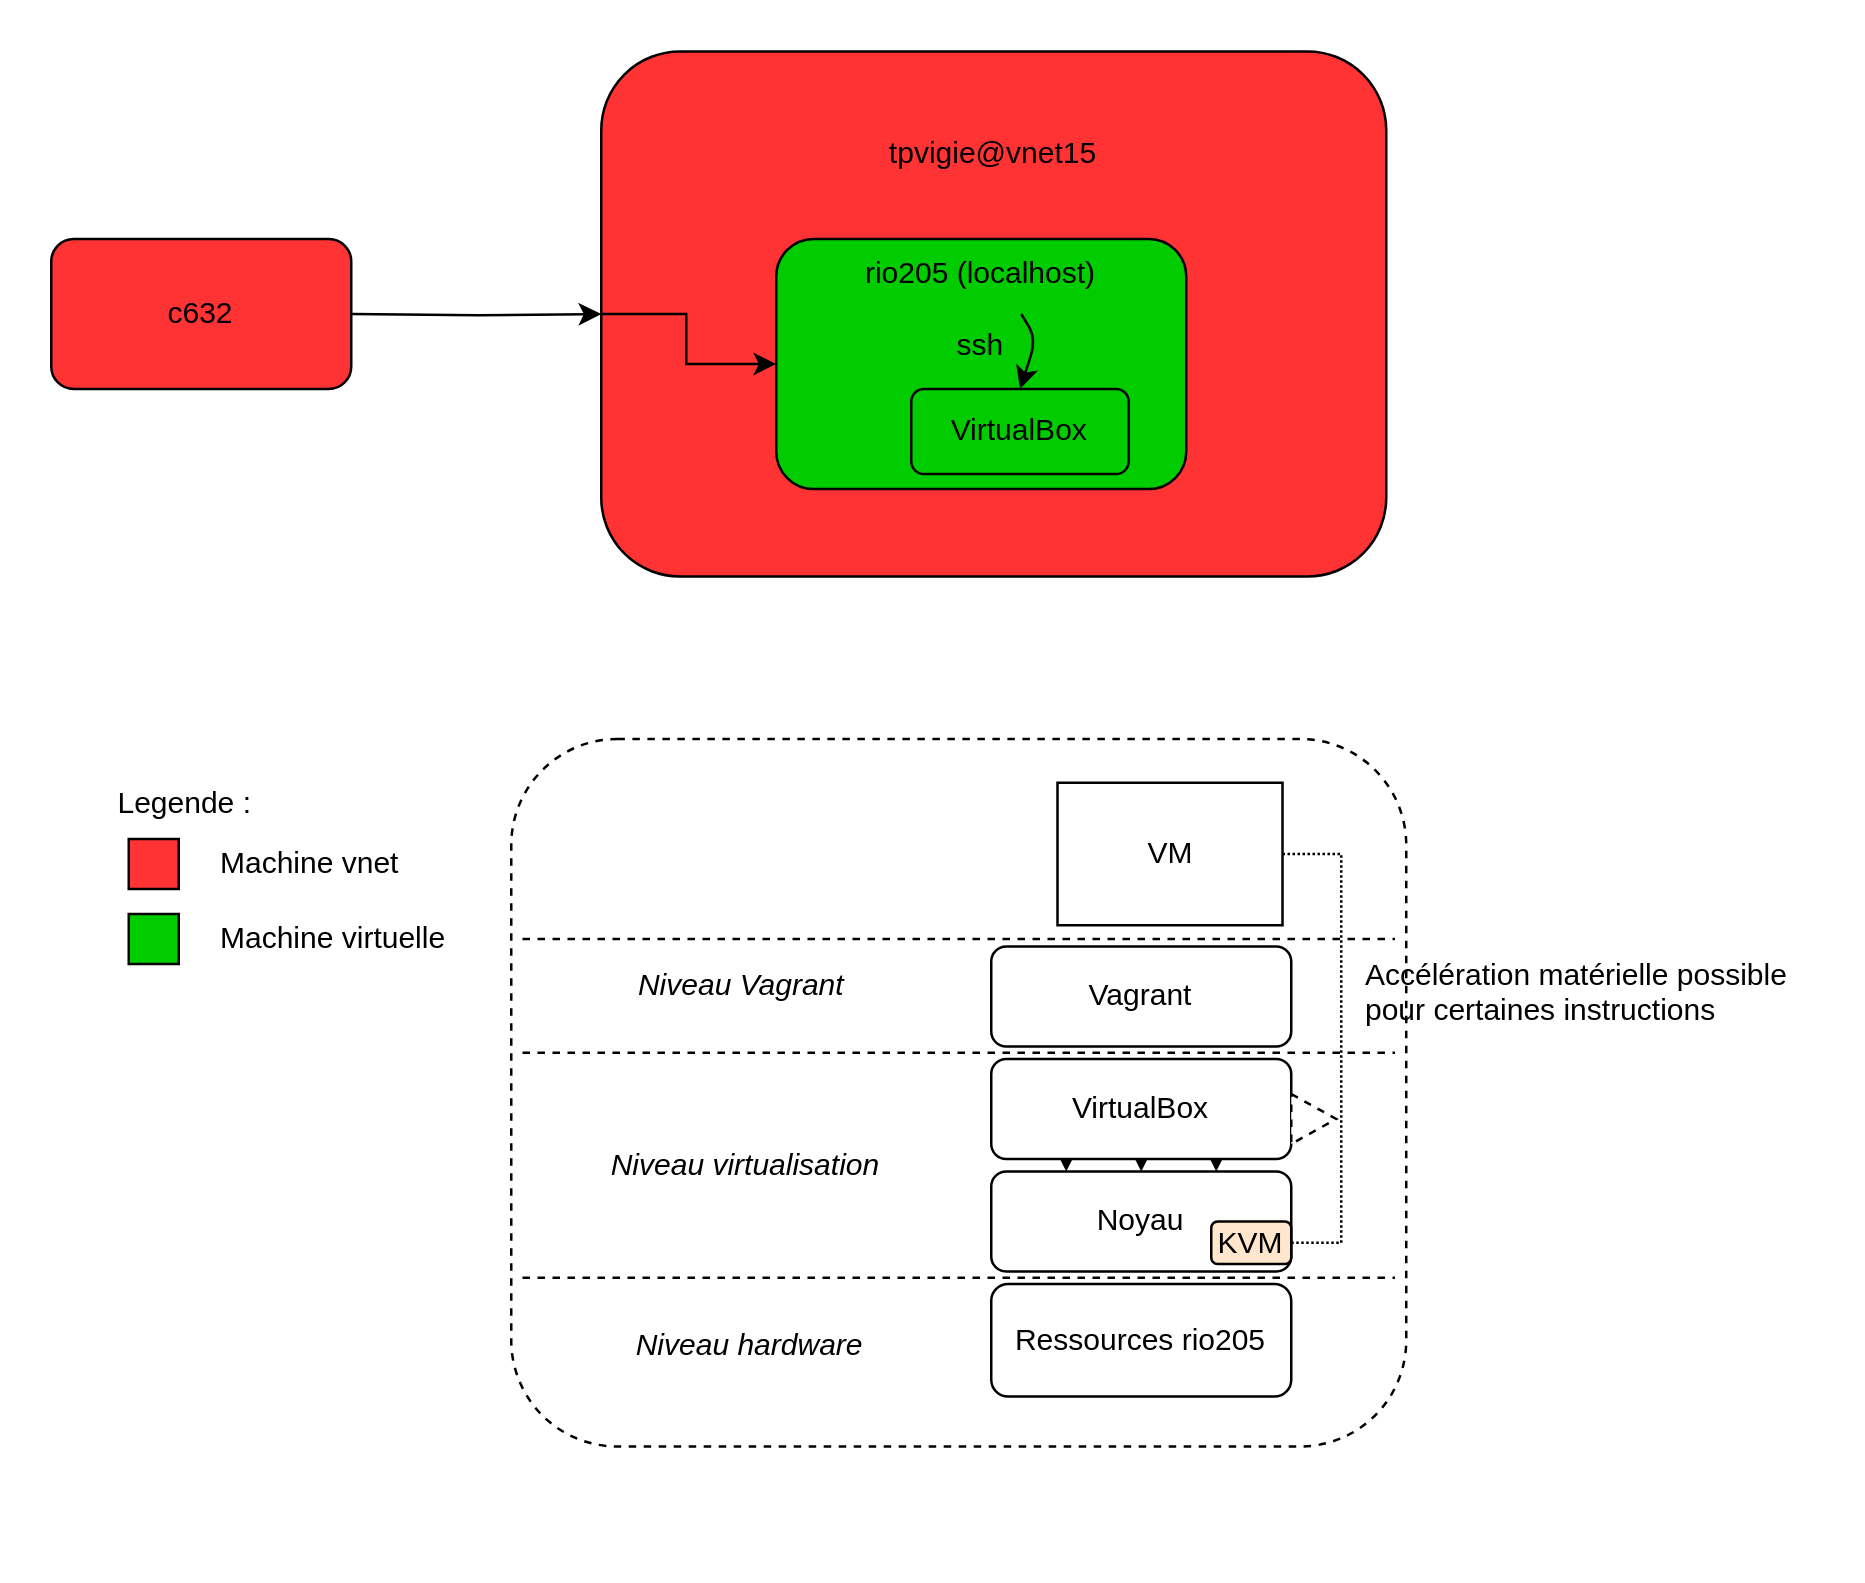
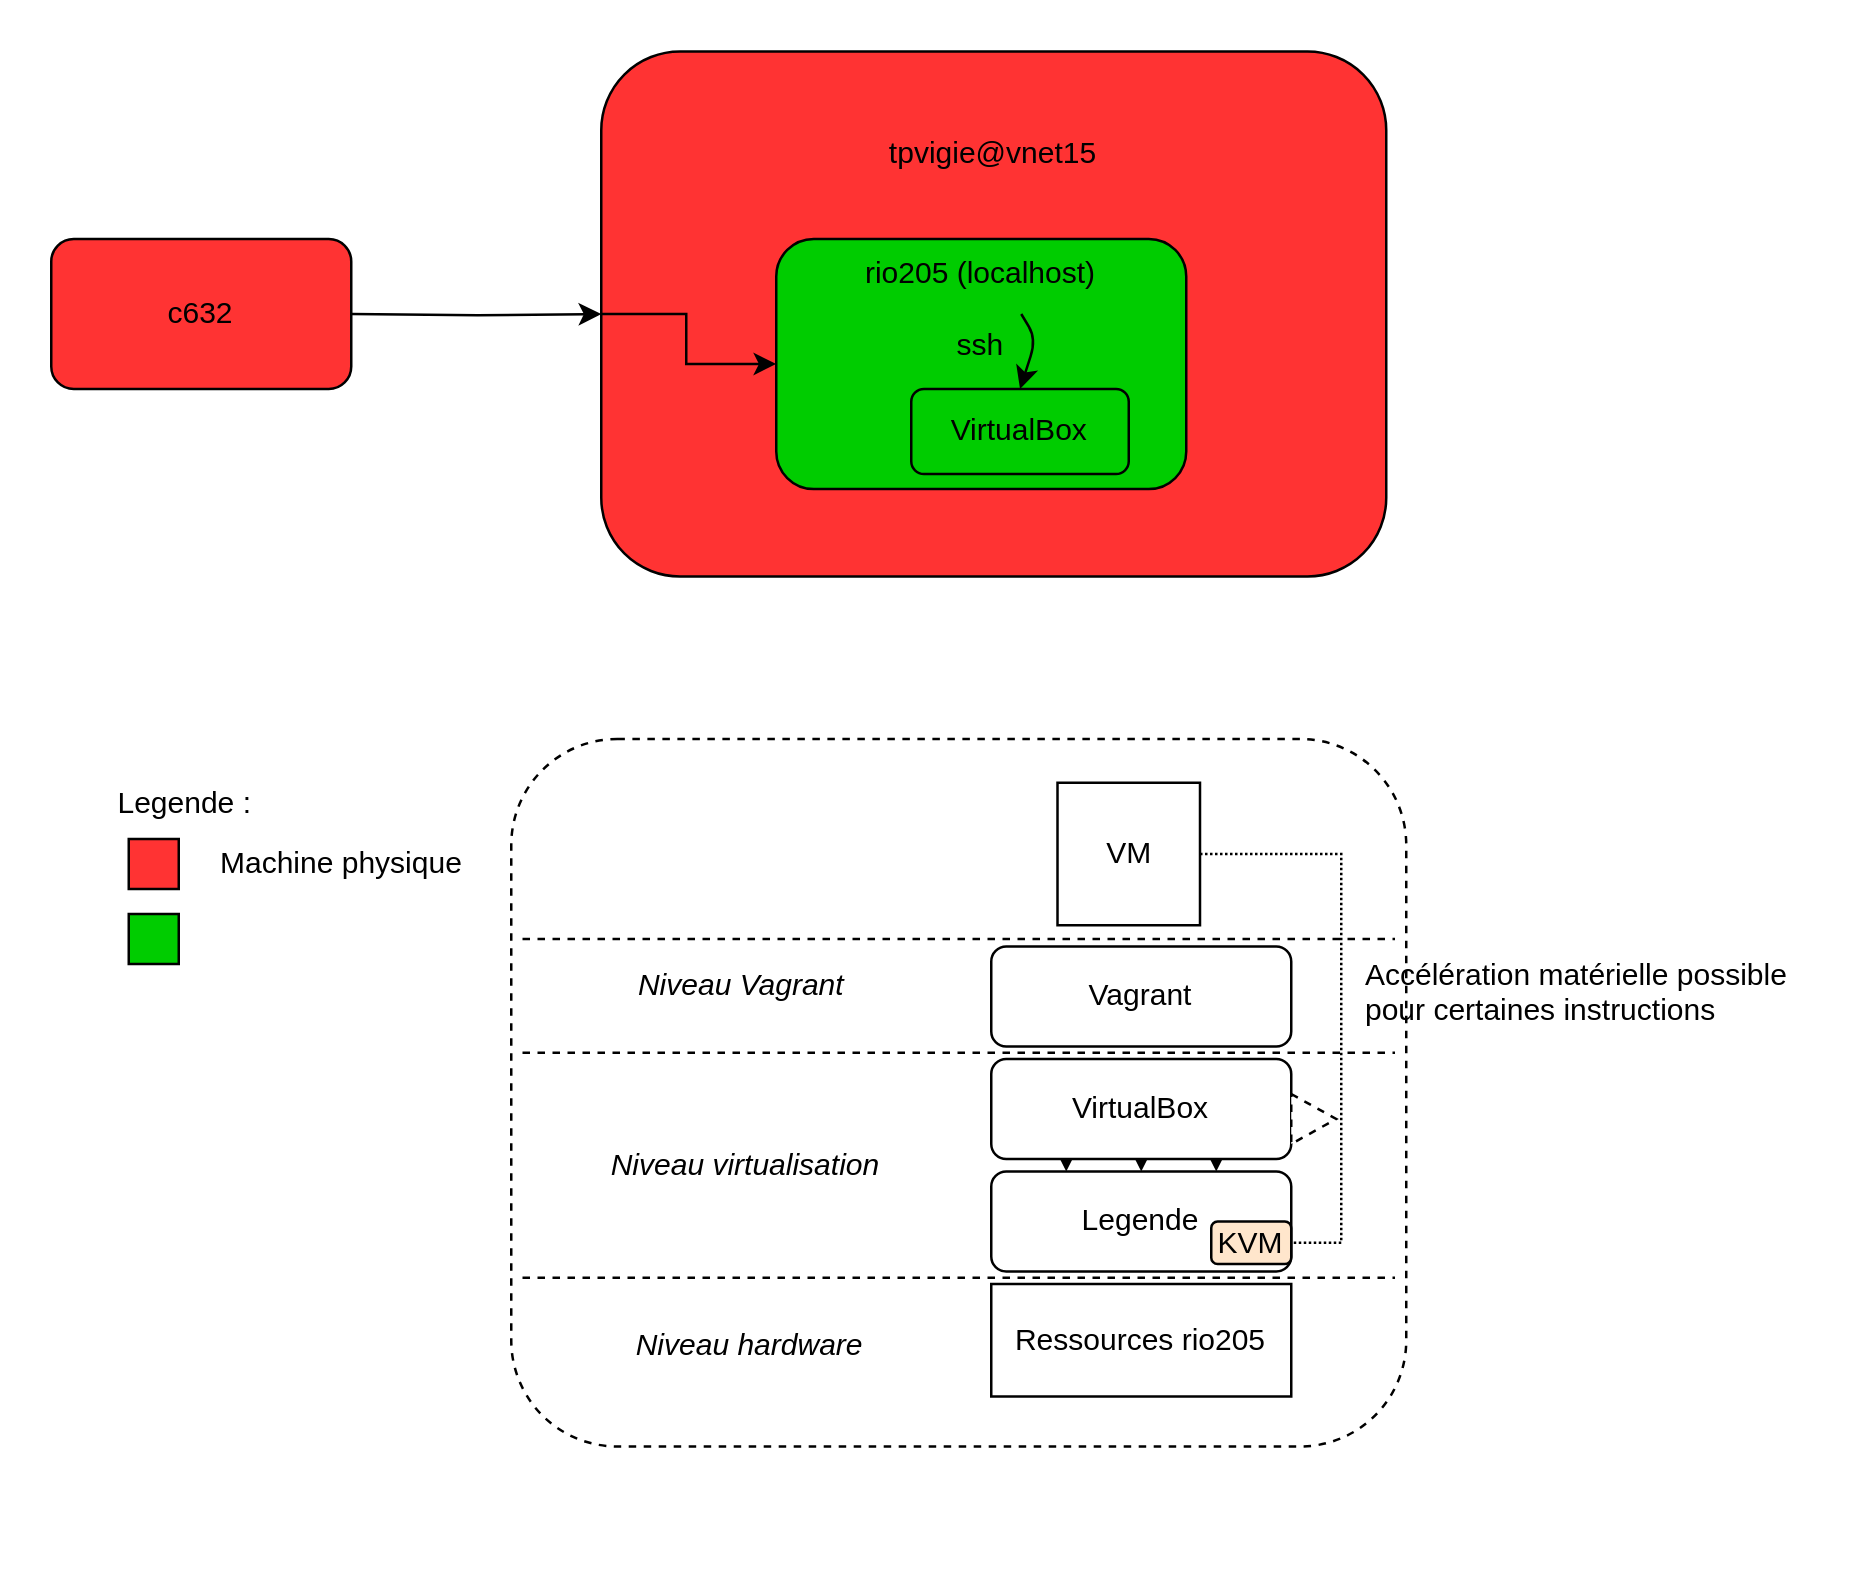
node "VM": size 225x143 -> 143x143
node "Machine vnet": label "Machine vnet" -> "Machine physique"
node "Machine virtuelle": removed
node "Noyau": label "Noyau" -> "Legende"
node "Ressources rio205": shape rounded rectangle -> rectangle
